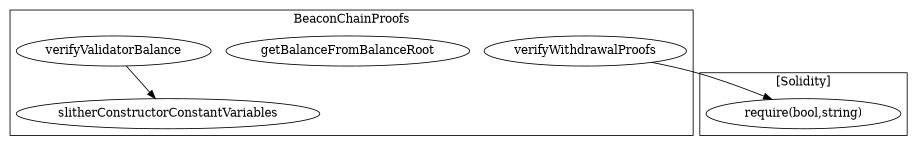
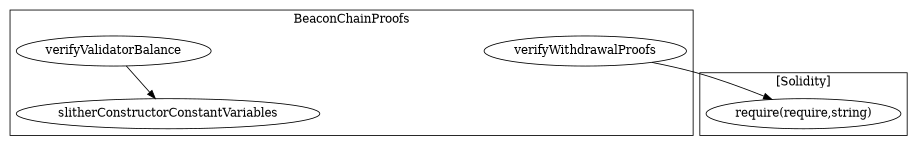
node "getBalanceFromBalanceRoot": removed
node "require(bool,string)": label "require(bool,string)" -> "require(require,string)"
